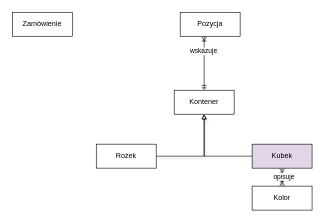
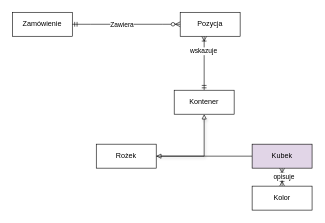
edge "Zamówienie" -- "Pozycja": added, label "Zawiera"
edge "Kubek" -> "Kontener": now "Kubek" -> "Rożek"
